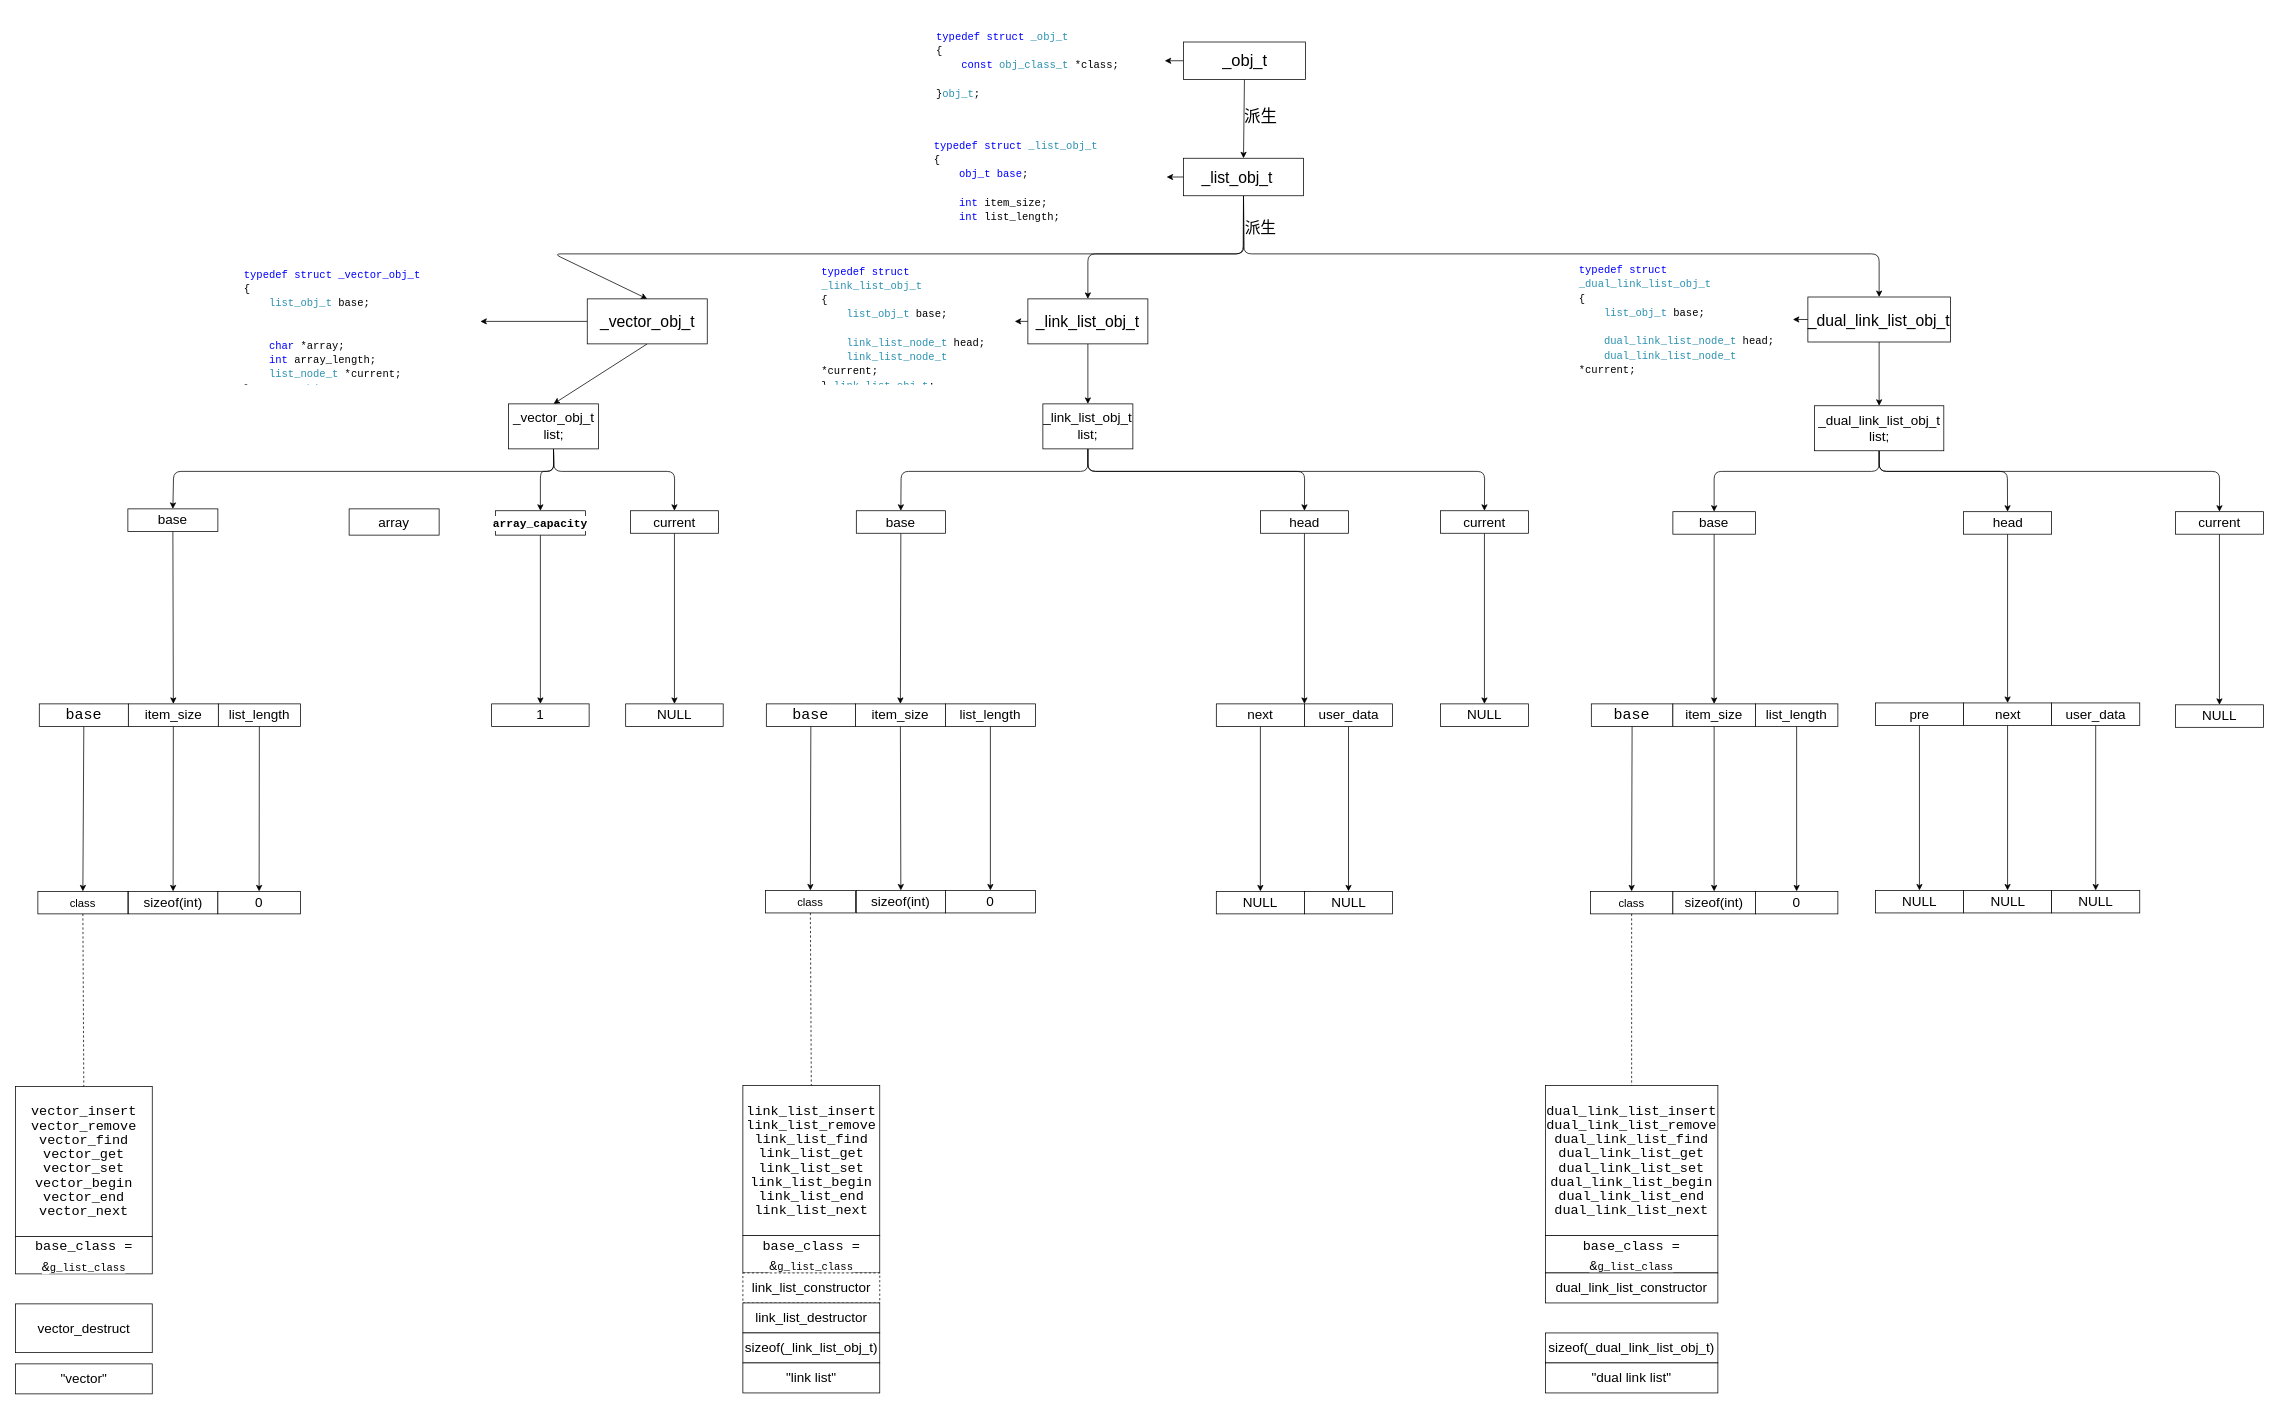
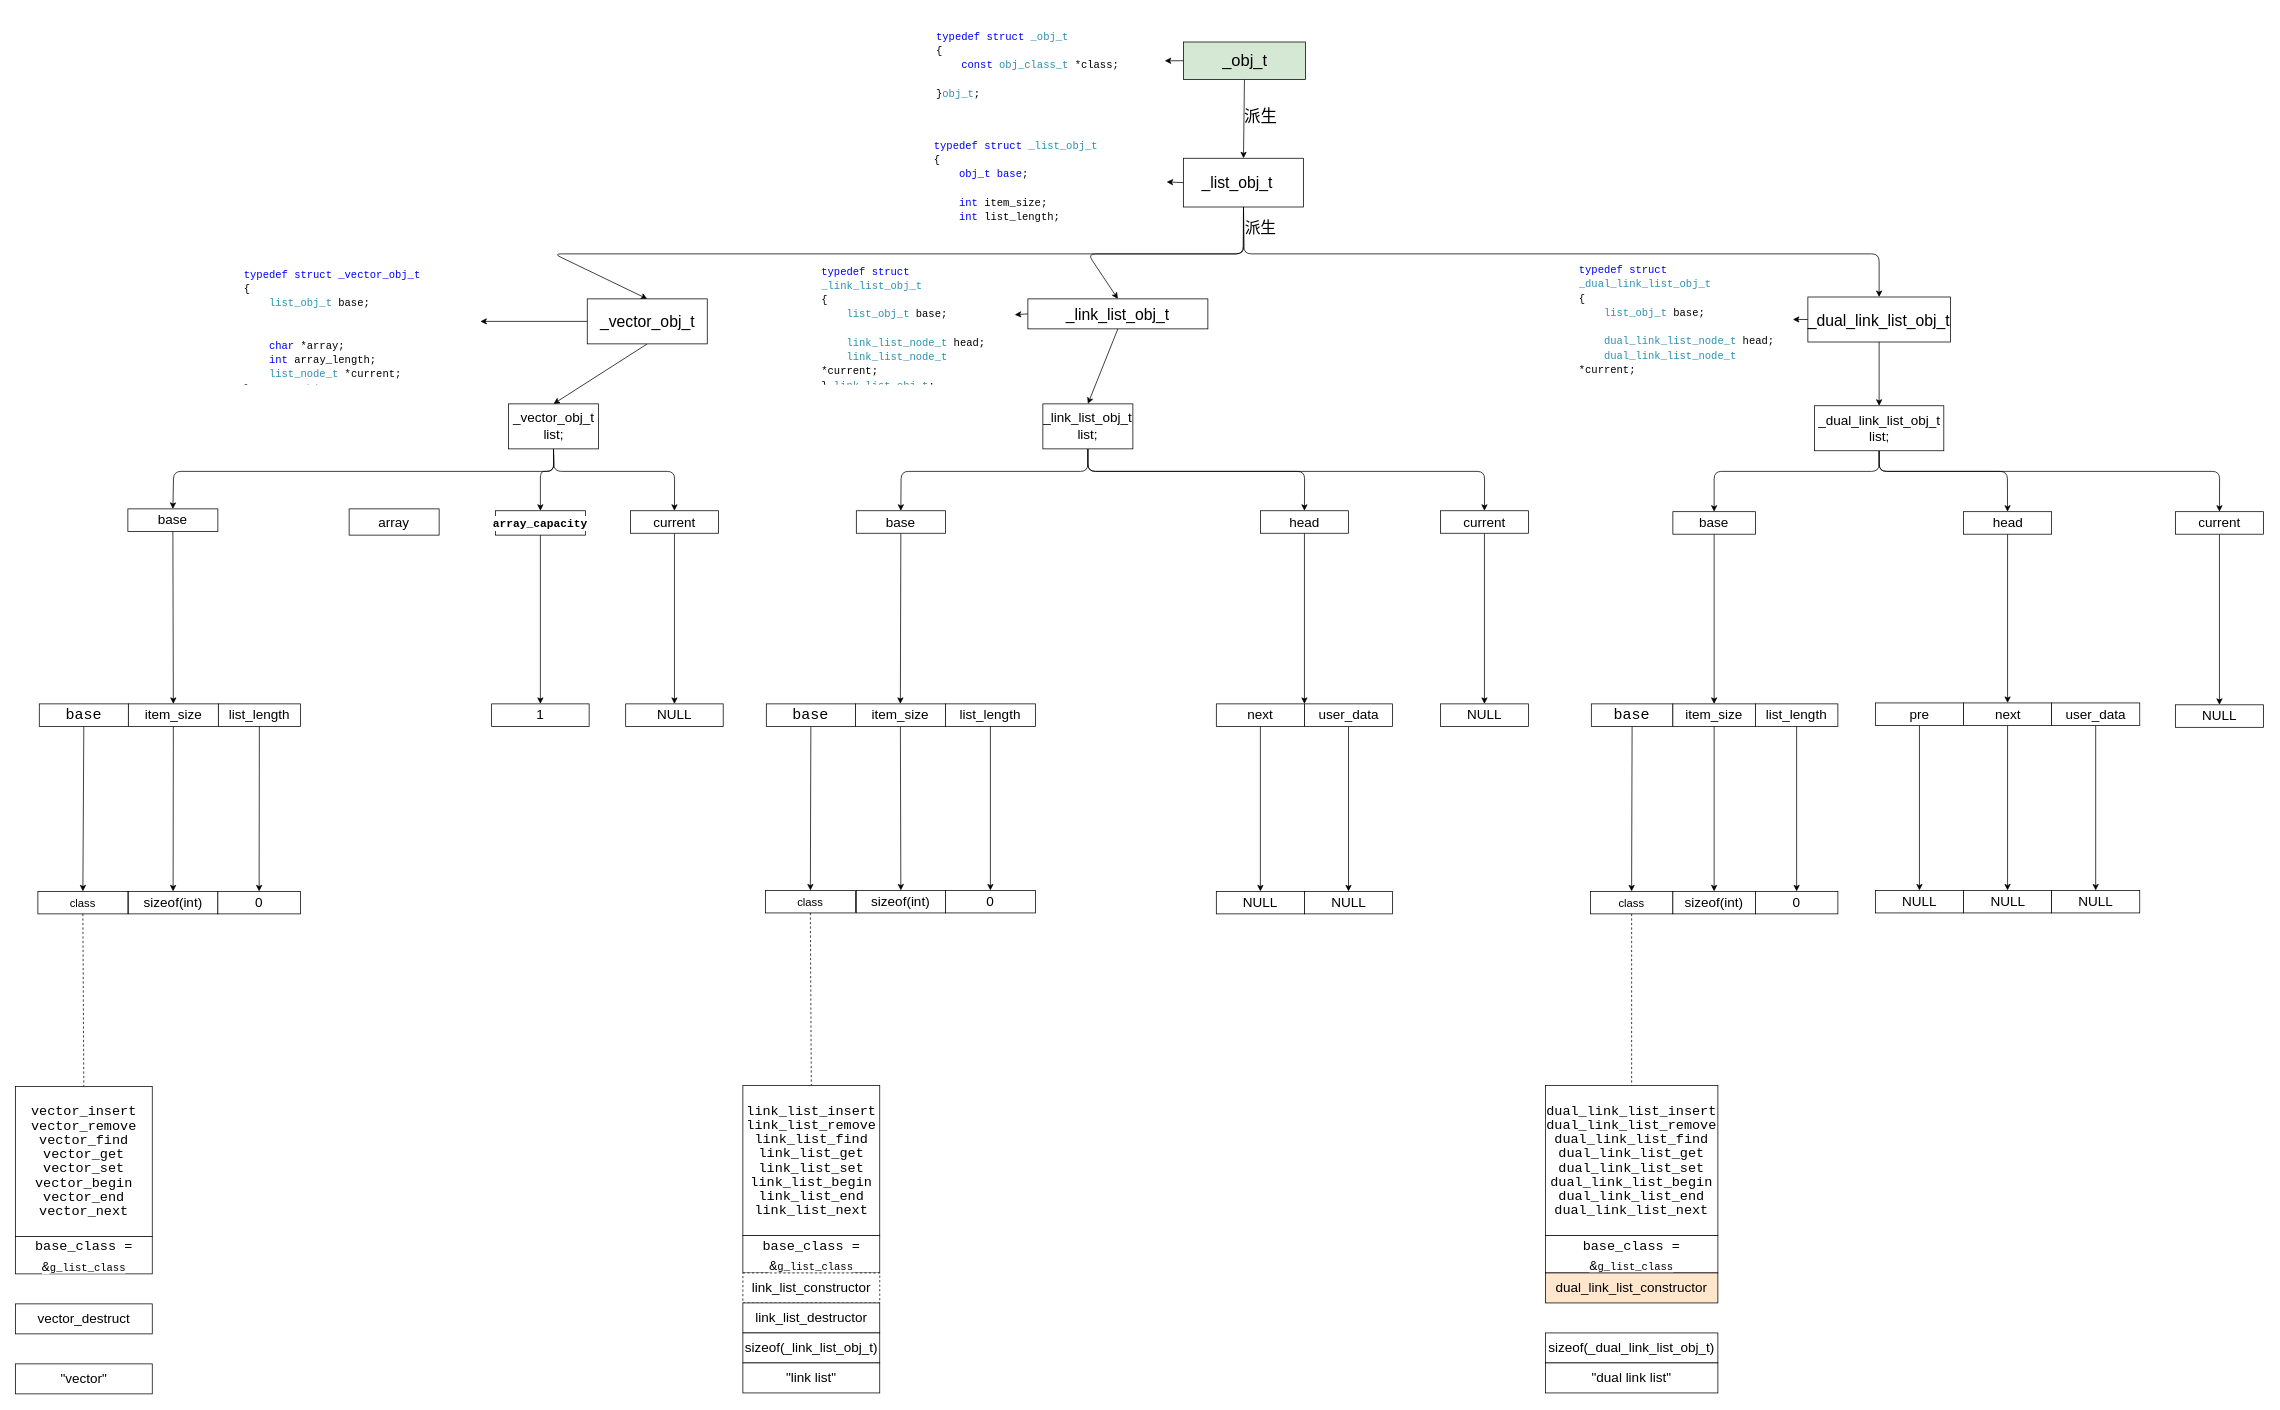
node "_obj_t": fillcolor #ffffff -> #d5e8d4
node "_list_obj_t": size 120x38 -> 120x49
node "_link_list_obj_t": size 120x45 -> 180x30
node "dual_link_list_constructor": fillcolor #ffffff -> #ffe6cc
node "vector_destruct": size 137x49 -> 137x30
